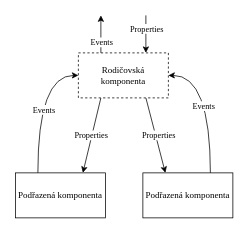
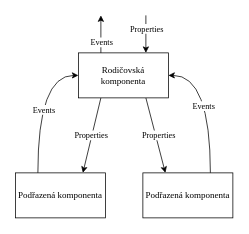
node "Rodičovská komponenta": style dashed -> solid
